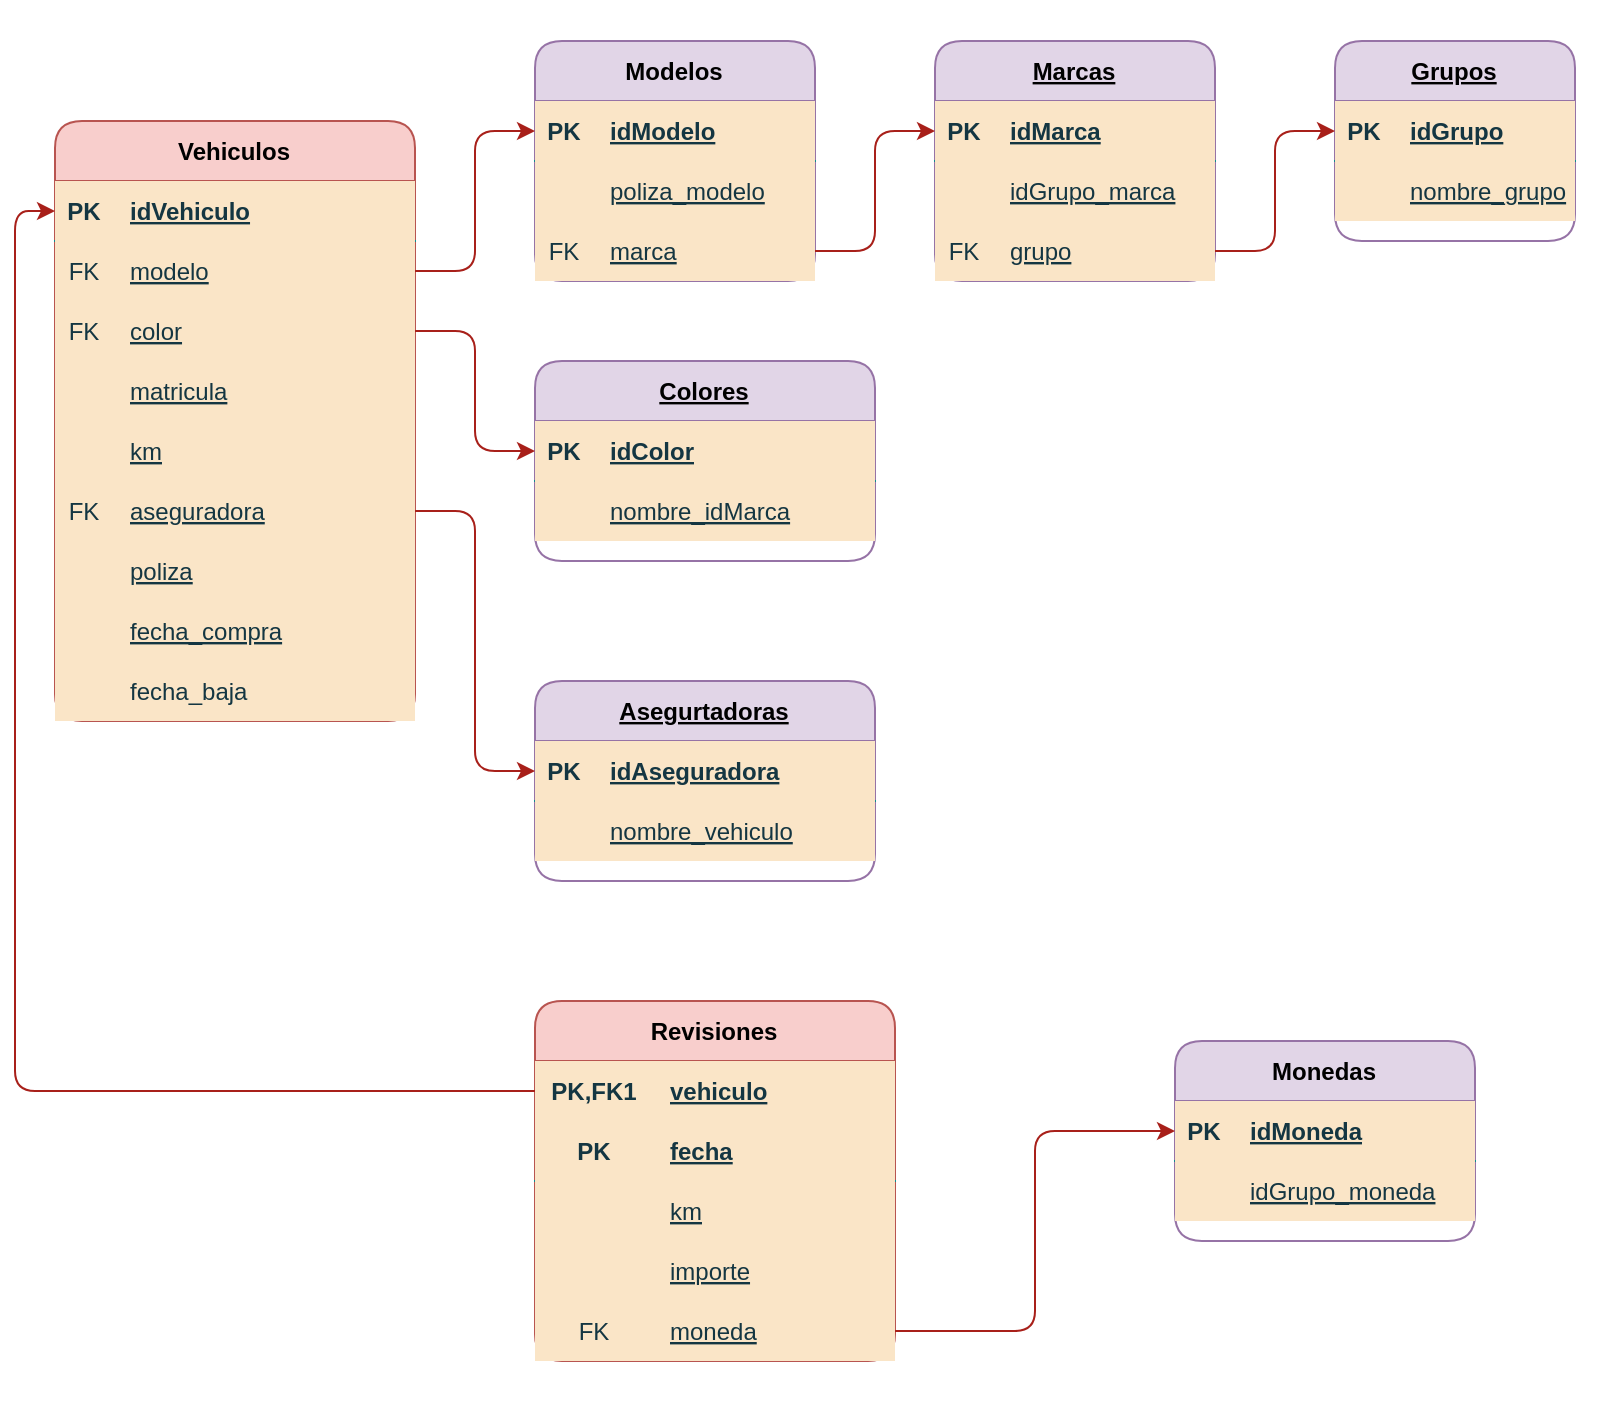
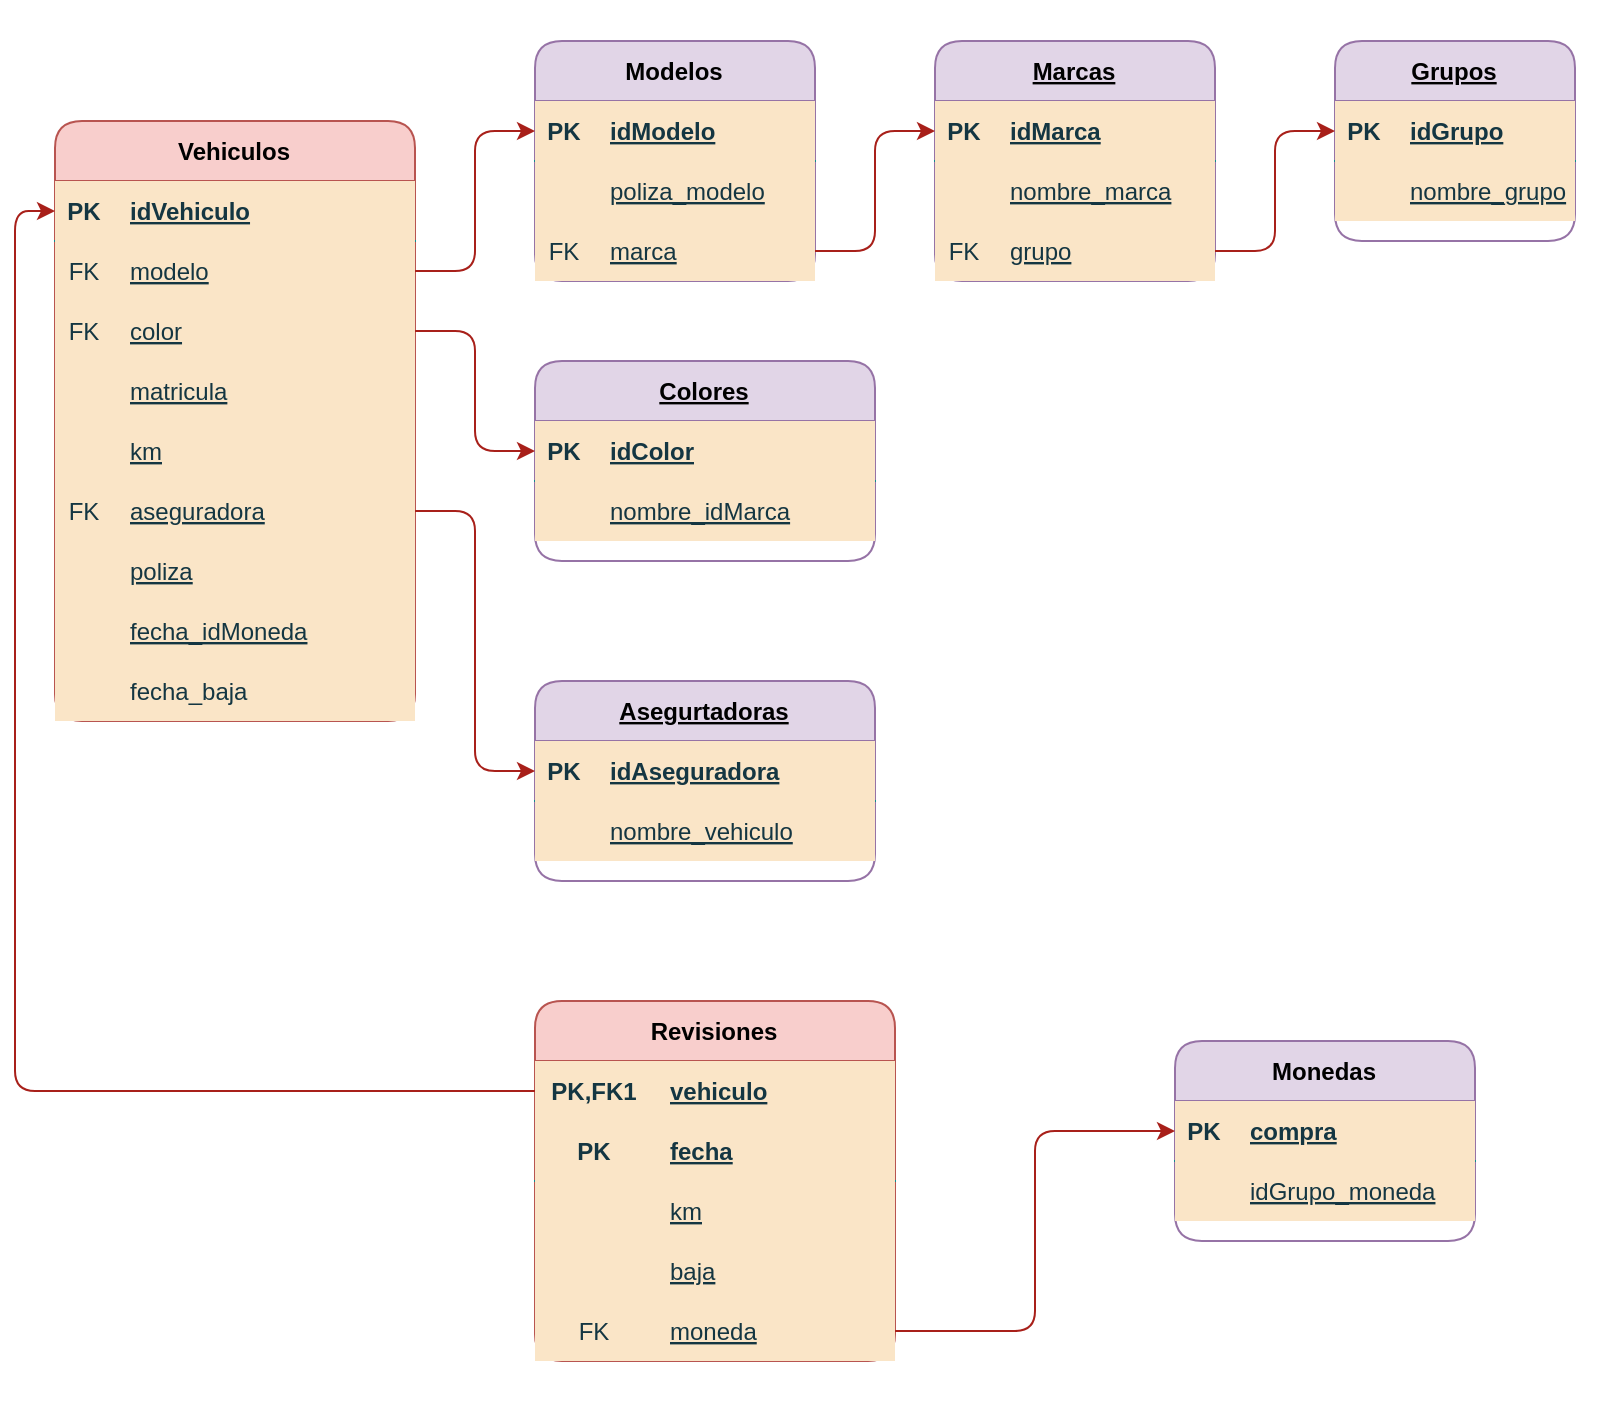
node "idGrupo_marca": label "idGrupo_marca" -> "nombre_marca"
node "fecha_compra": label "fecha_compra" -> "fecha_idMoneda"
node "idMoneda": label "idMoneda" -> "compra"
node "importe": label "importe" -> "baja"
